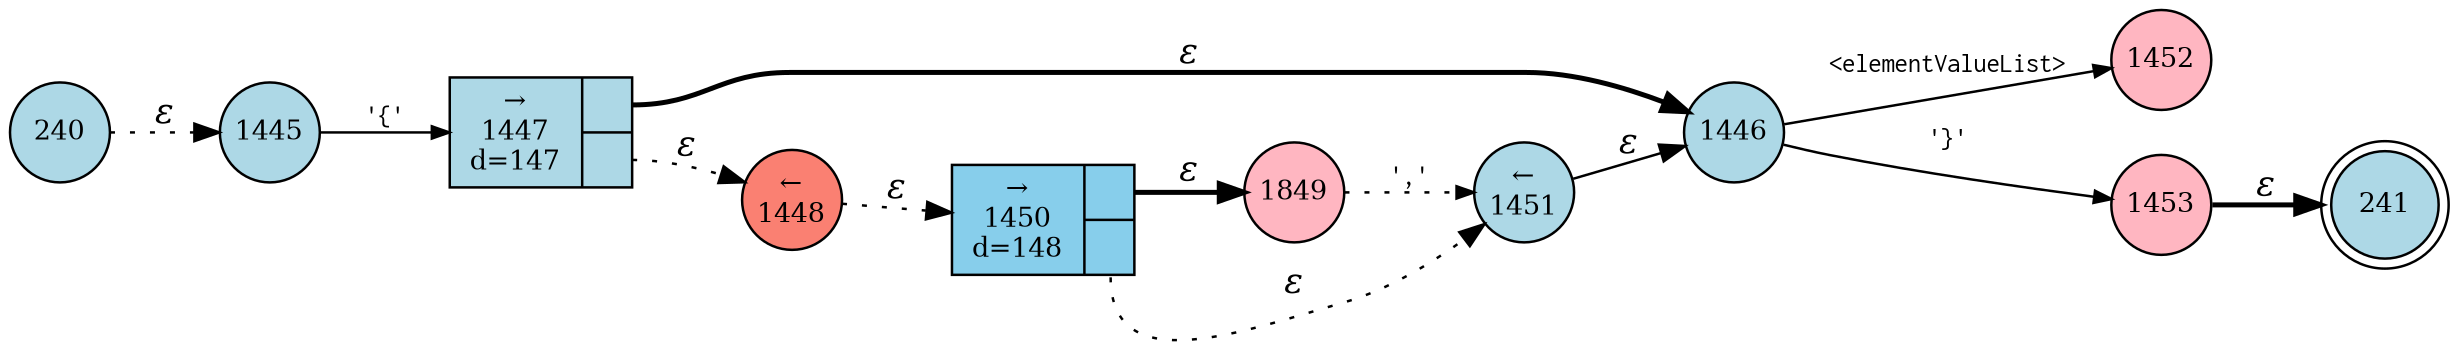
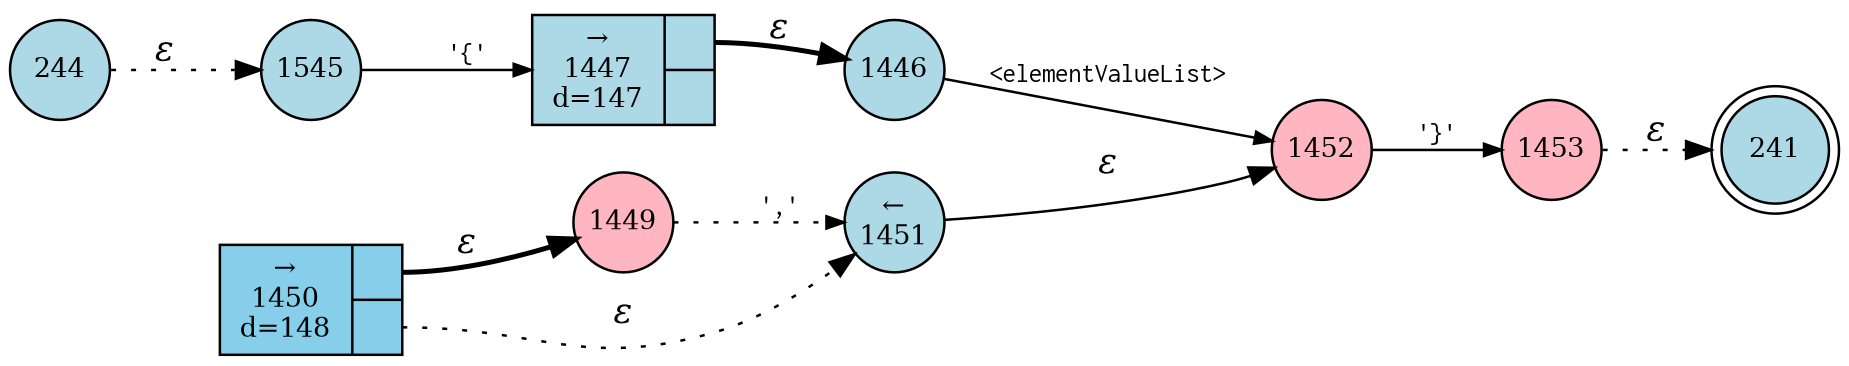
node "240": label "240" -> "244"
node "1445": label "1445" -> "1545"
edge "← 1451" -> "1446": now "← 1451" -> "1452"
edge "1446" -> "1453": now "1452" -> "1453"
node "1849": label "1849" -> "1449"
node "← 1448": removed
edge "1453" -> "241": style bold -> dotted
